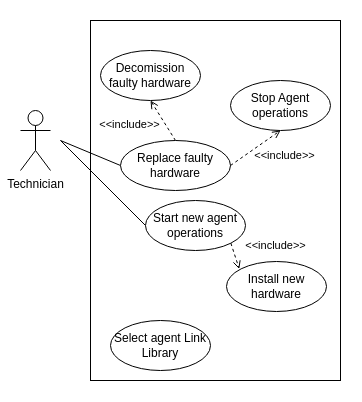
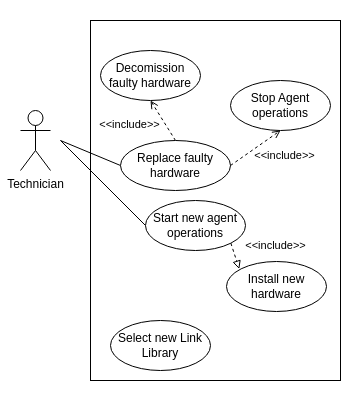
edge "Start new agent operations" -> "Install new hardware": arrowhead open -> block
node "Select agent Link Library": label "Select agent Link Library" -> "Select new Link Library"
